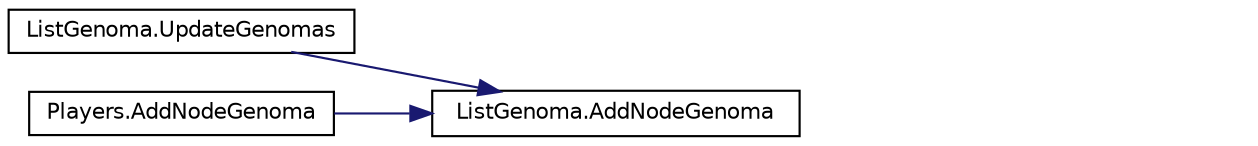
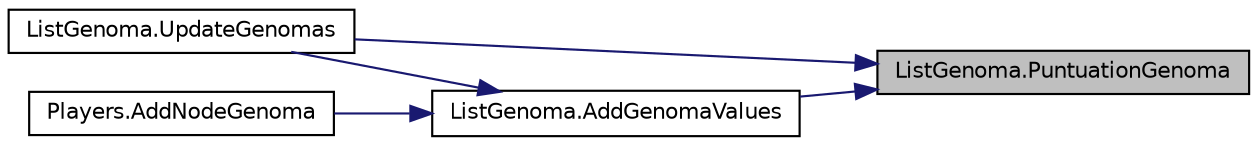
node "ListGenoma.PuntuationGenoma": added
node "ListGenoma.AddNodeGenoma": label "ListGenoma.AddNodeGenoma" -> "ListGenoma.AddGenomaValues"
